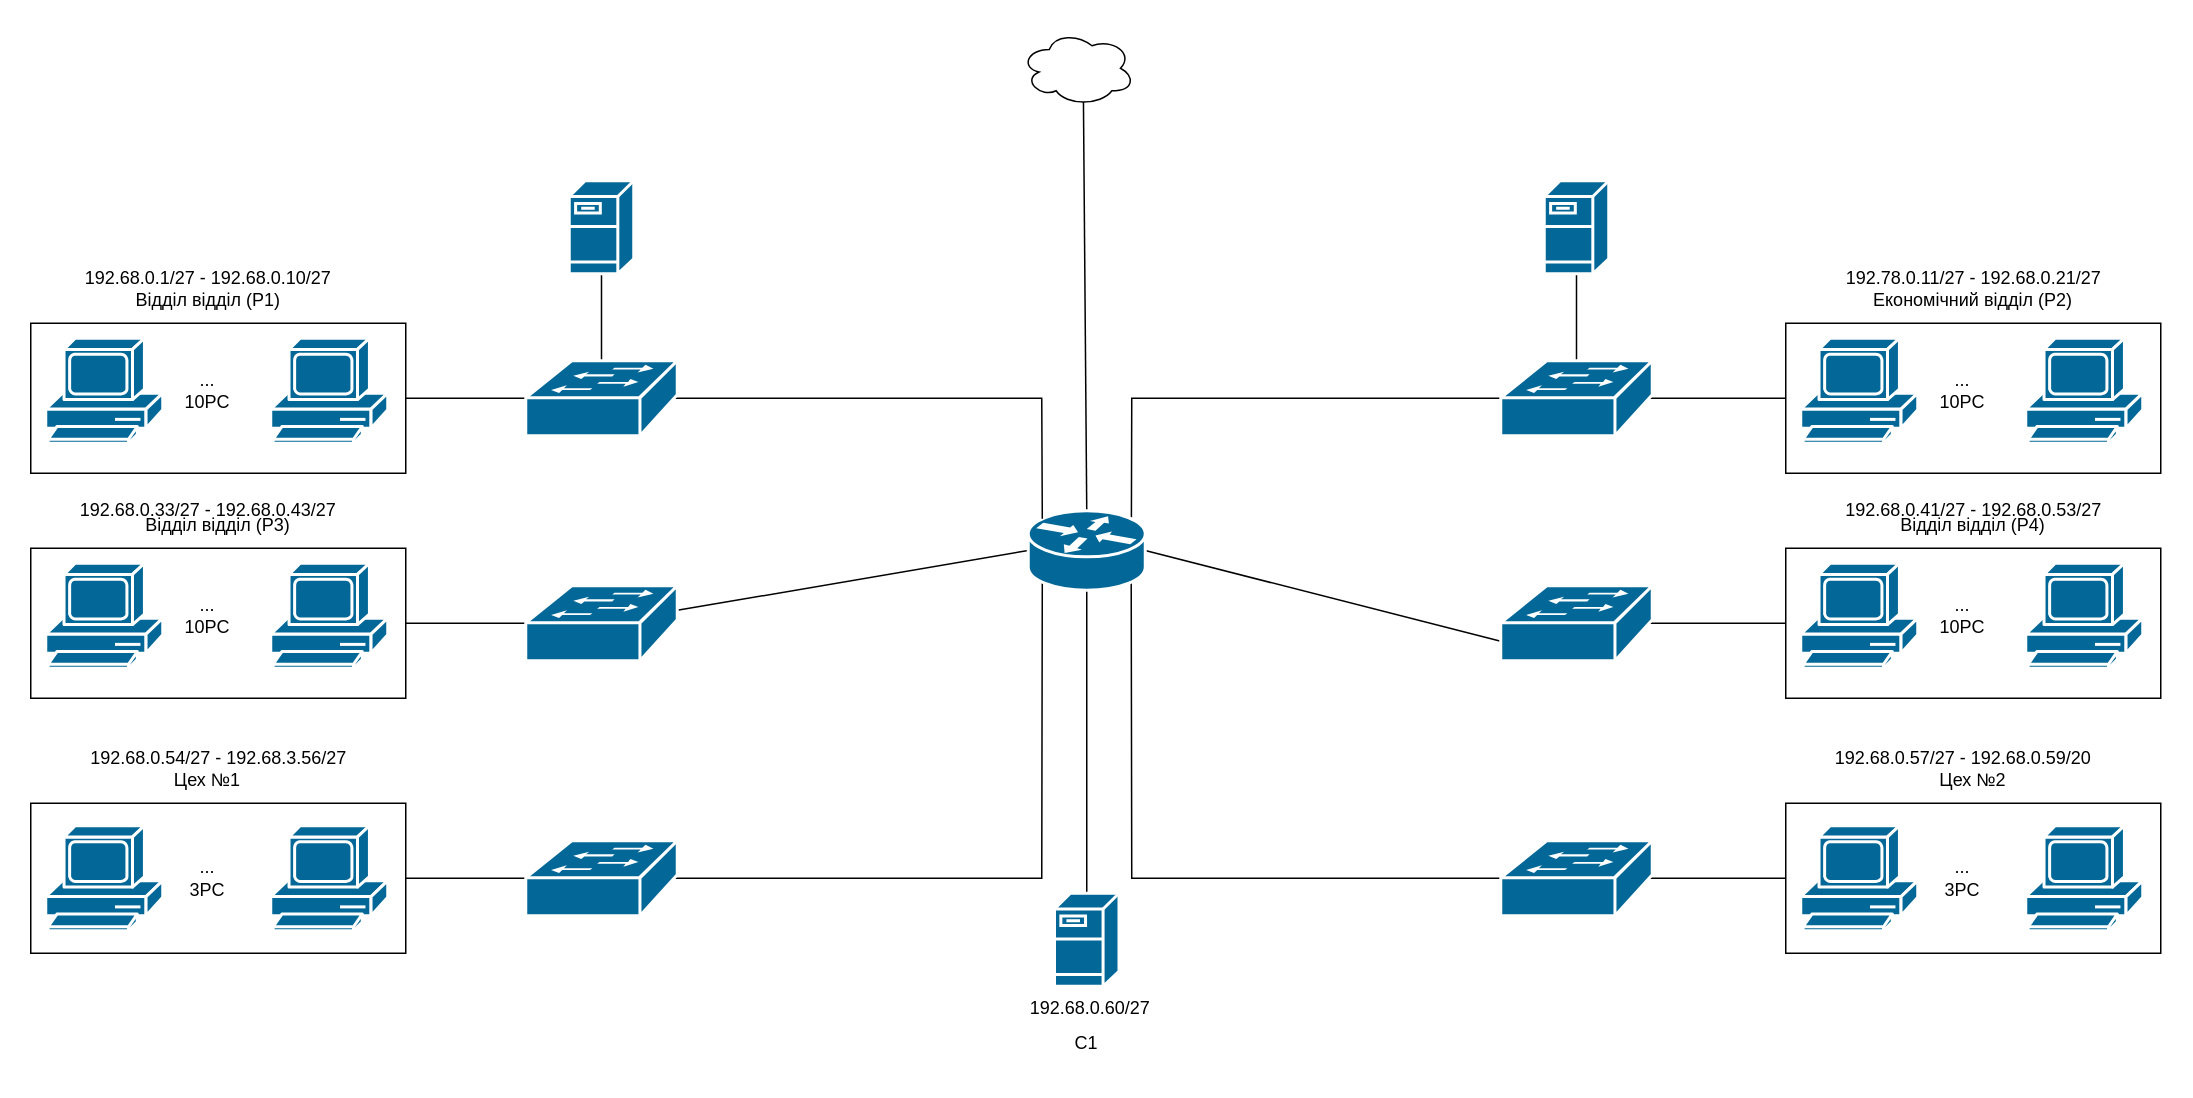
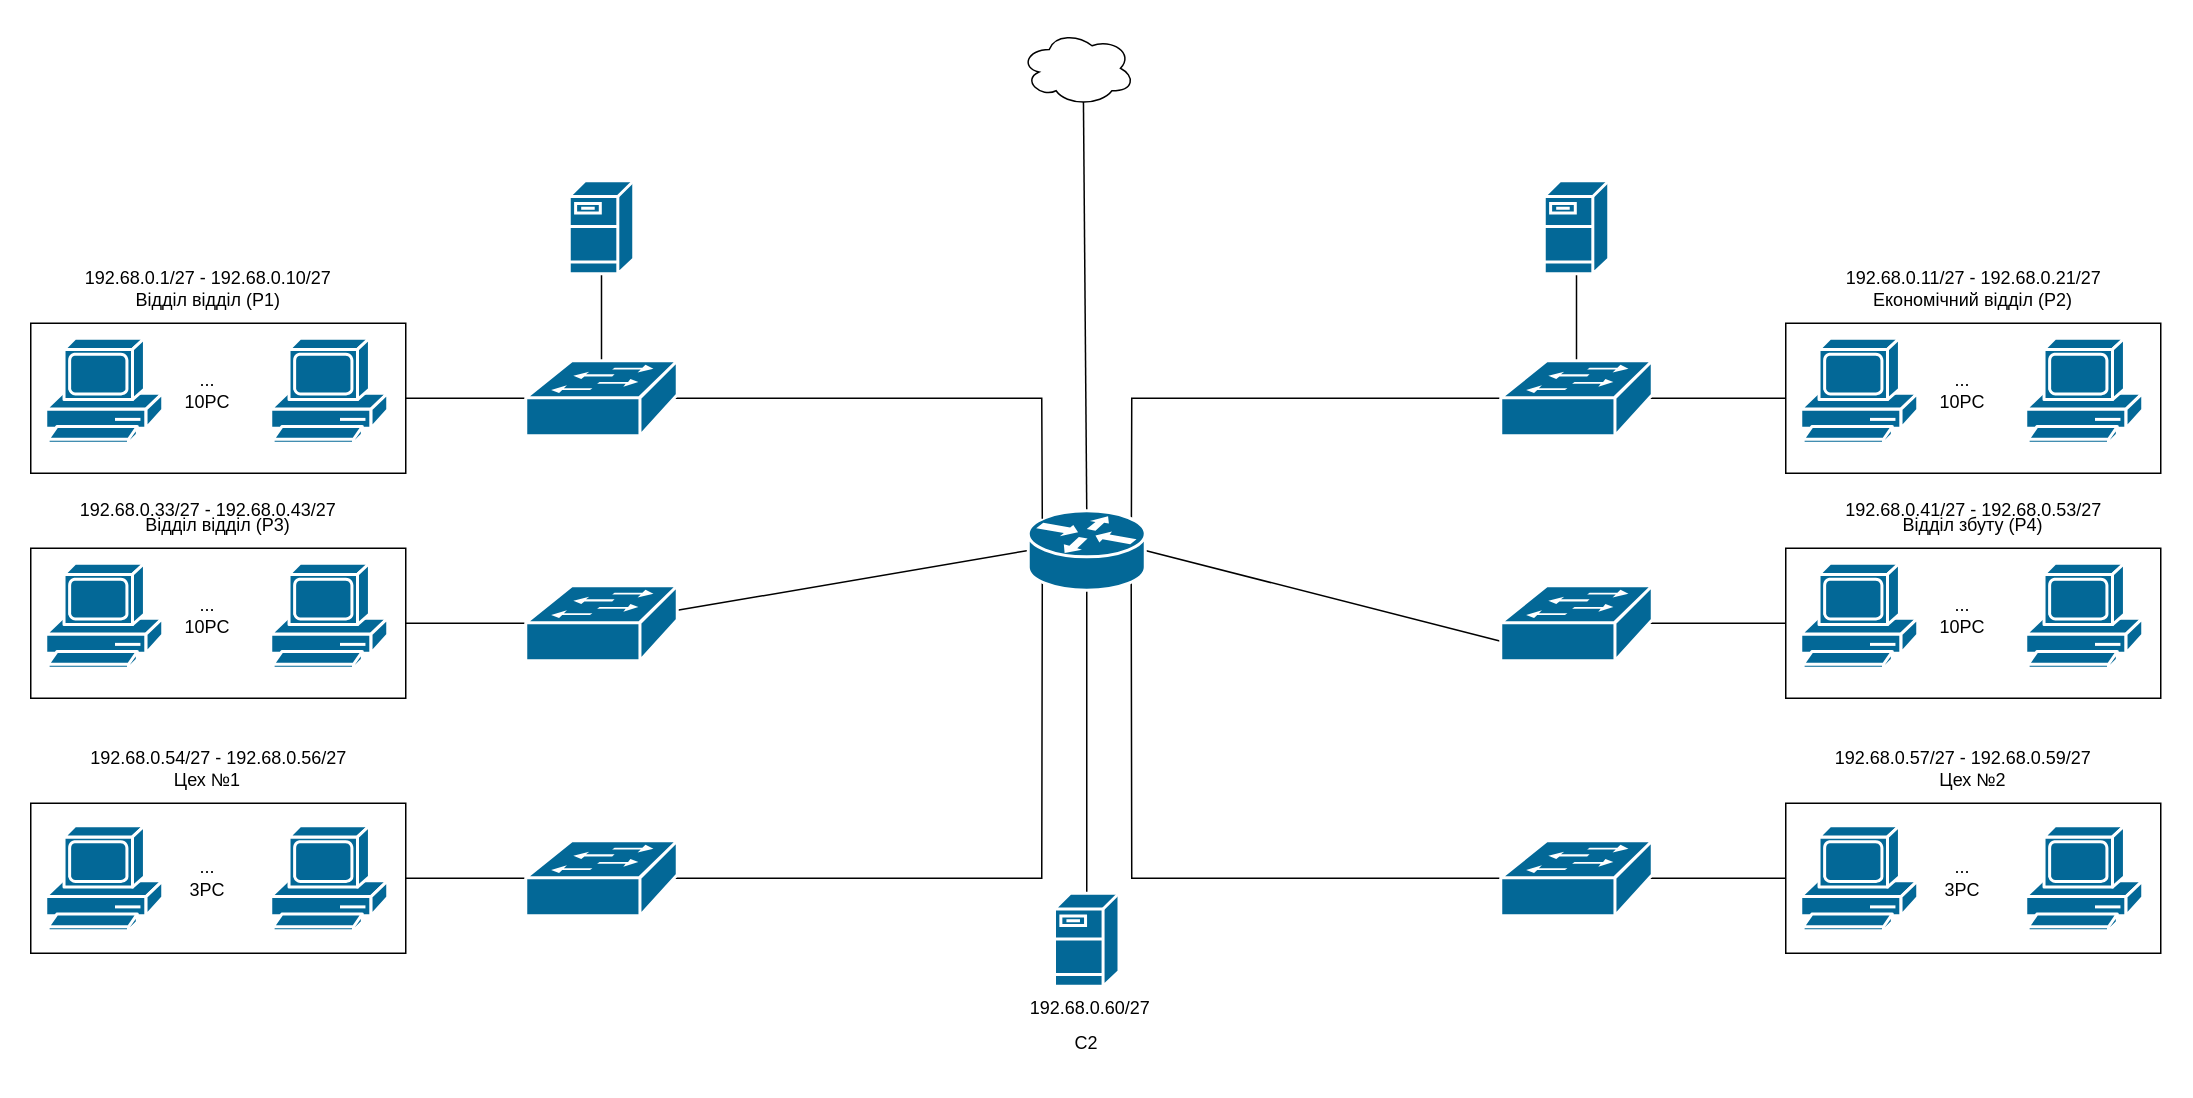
node "192.78.0.11/27 - 192.68.0.21/27": label "192.78.0.11/27 - 192.68.0.21/27" -> "192.68.0.11/27 - 192.68.0.21/27"
node "Відділ відділ (Р4)": label "Відділ відділ (Р4)" -> "Відділ збуту (Р4)"
node "192.68.0.54/27 - 192.68.3.56/27": label "192.68.0.54/27 - 192.68.3.56/27" -> "192.68.0.54/27 - 192.68.0.56/27"
node "192.68.0.57/27 - 192.68.0.59/20": label "192.68.0.57/27 - 192.68.0.59/20" -> "192.68.0.57/27 - 192.68.0.59/27"
node "С1": label "С1" -> "С2"
